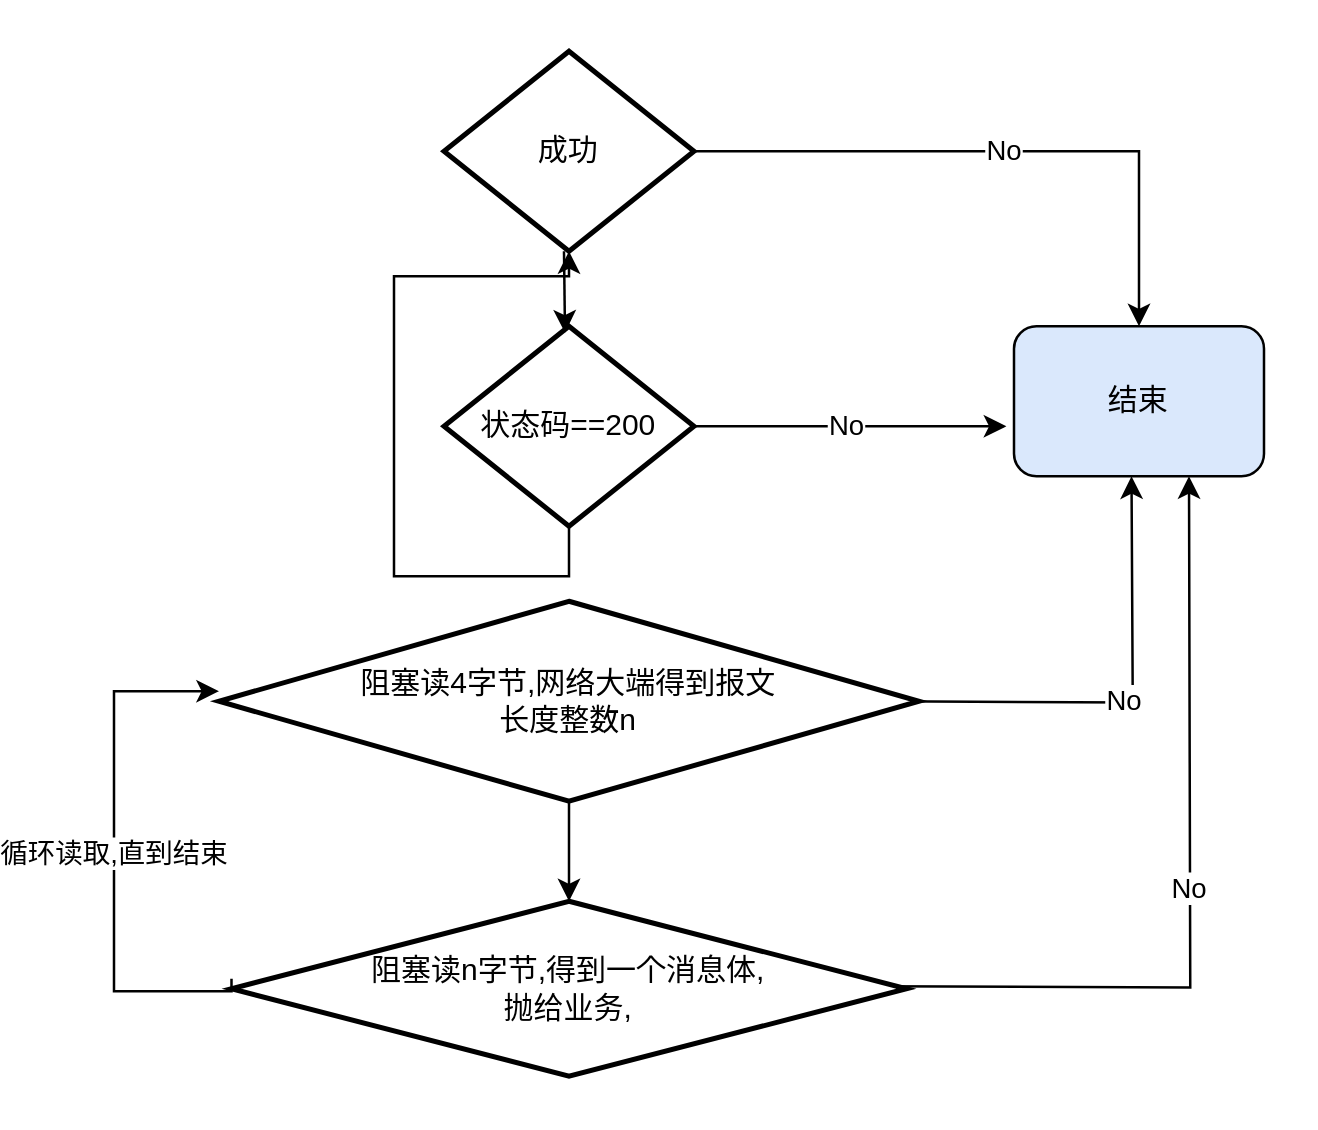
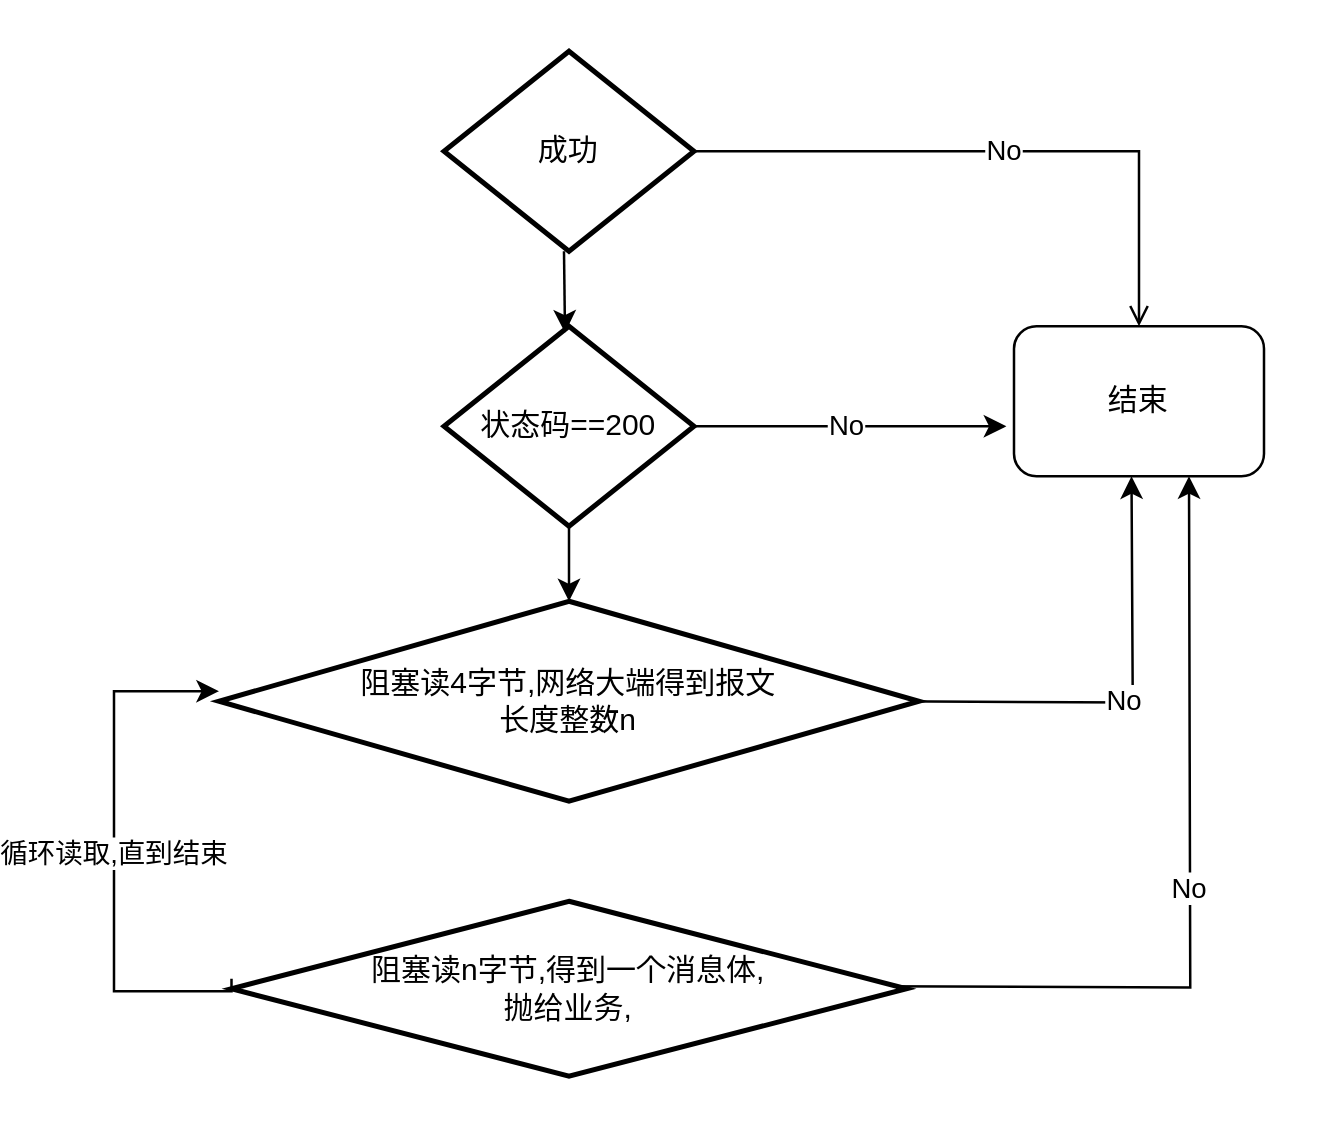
edge "成功" -> "结束": arrowhead classic -> open
node "结束": fillcolor #dae8fc -> #ffffff
edge "状态码==200" -> "成功": now "状态码==200" -> "阻塞读4字节,网络大端得到报文 长度整数n"
edge "阻塞读4字节,网络大端得到报文 长度整数n" -> "阻塞读n字节,得到一个消息体, 抛给业务,": removed
